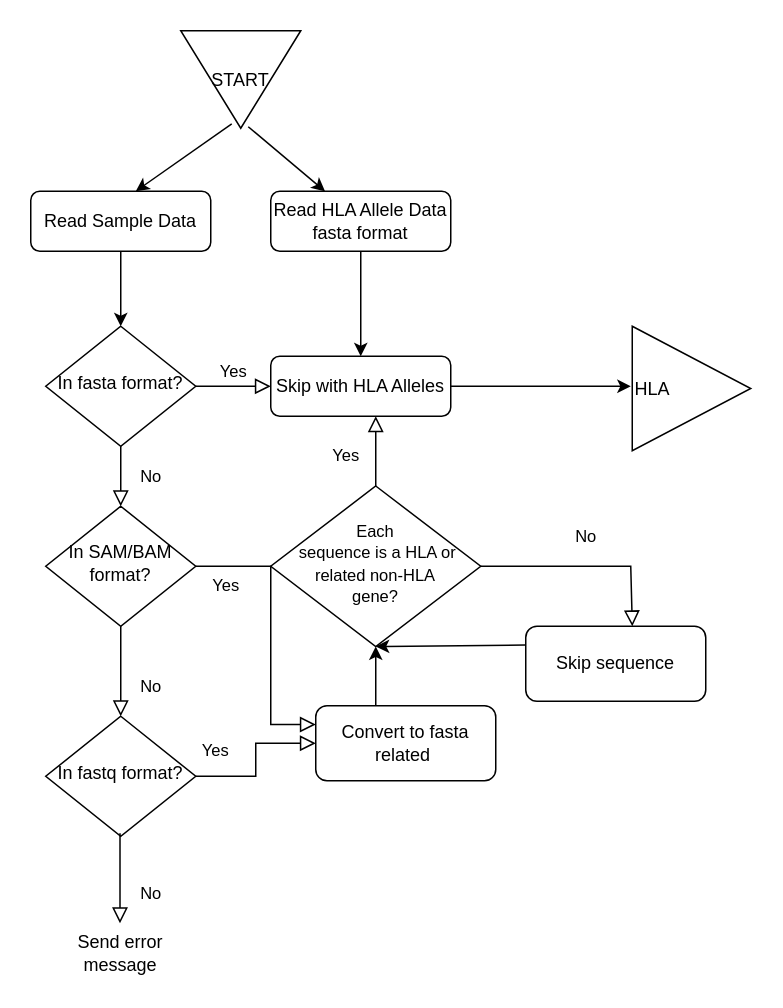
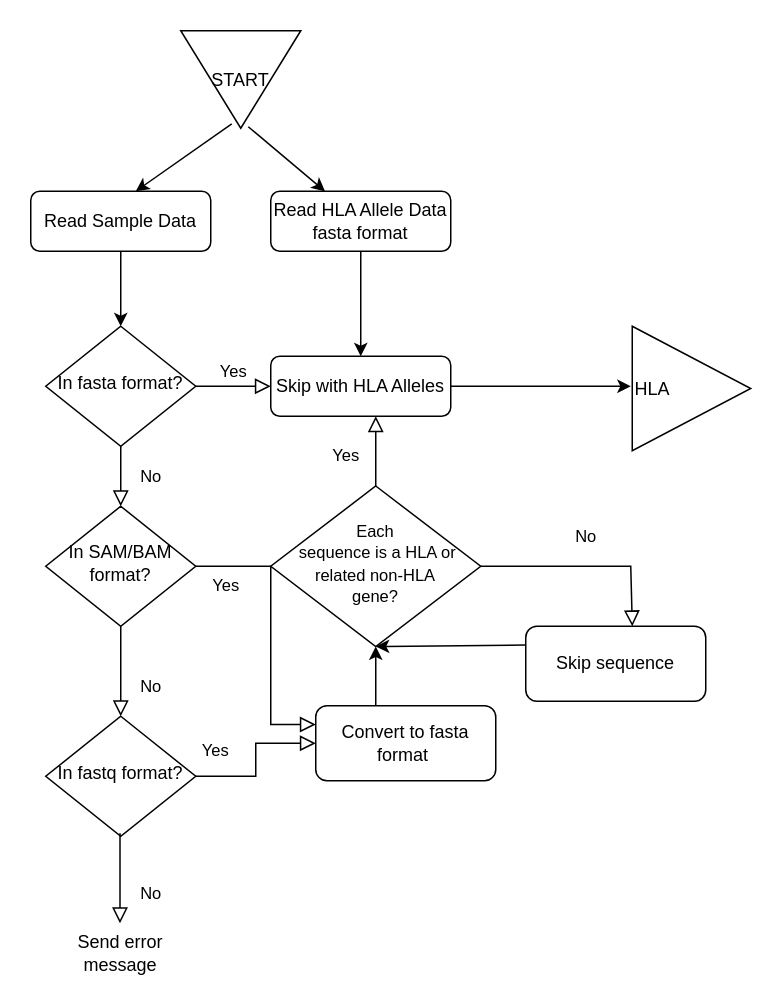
node "Convert to fasta related": label "Convert to fasta related" -> "Convert to fasta format"
